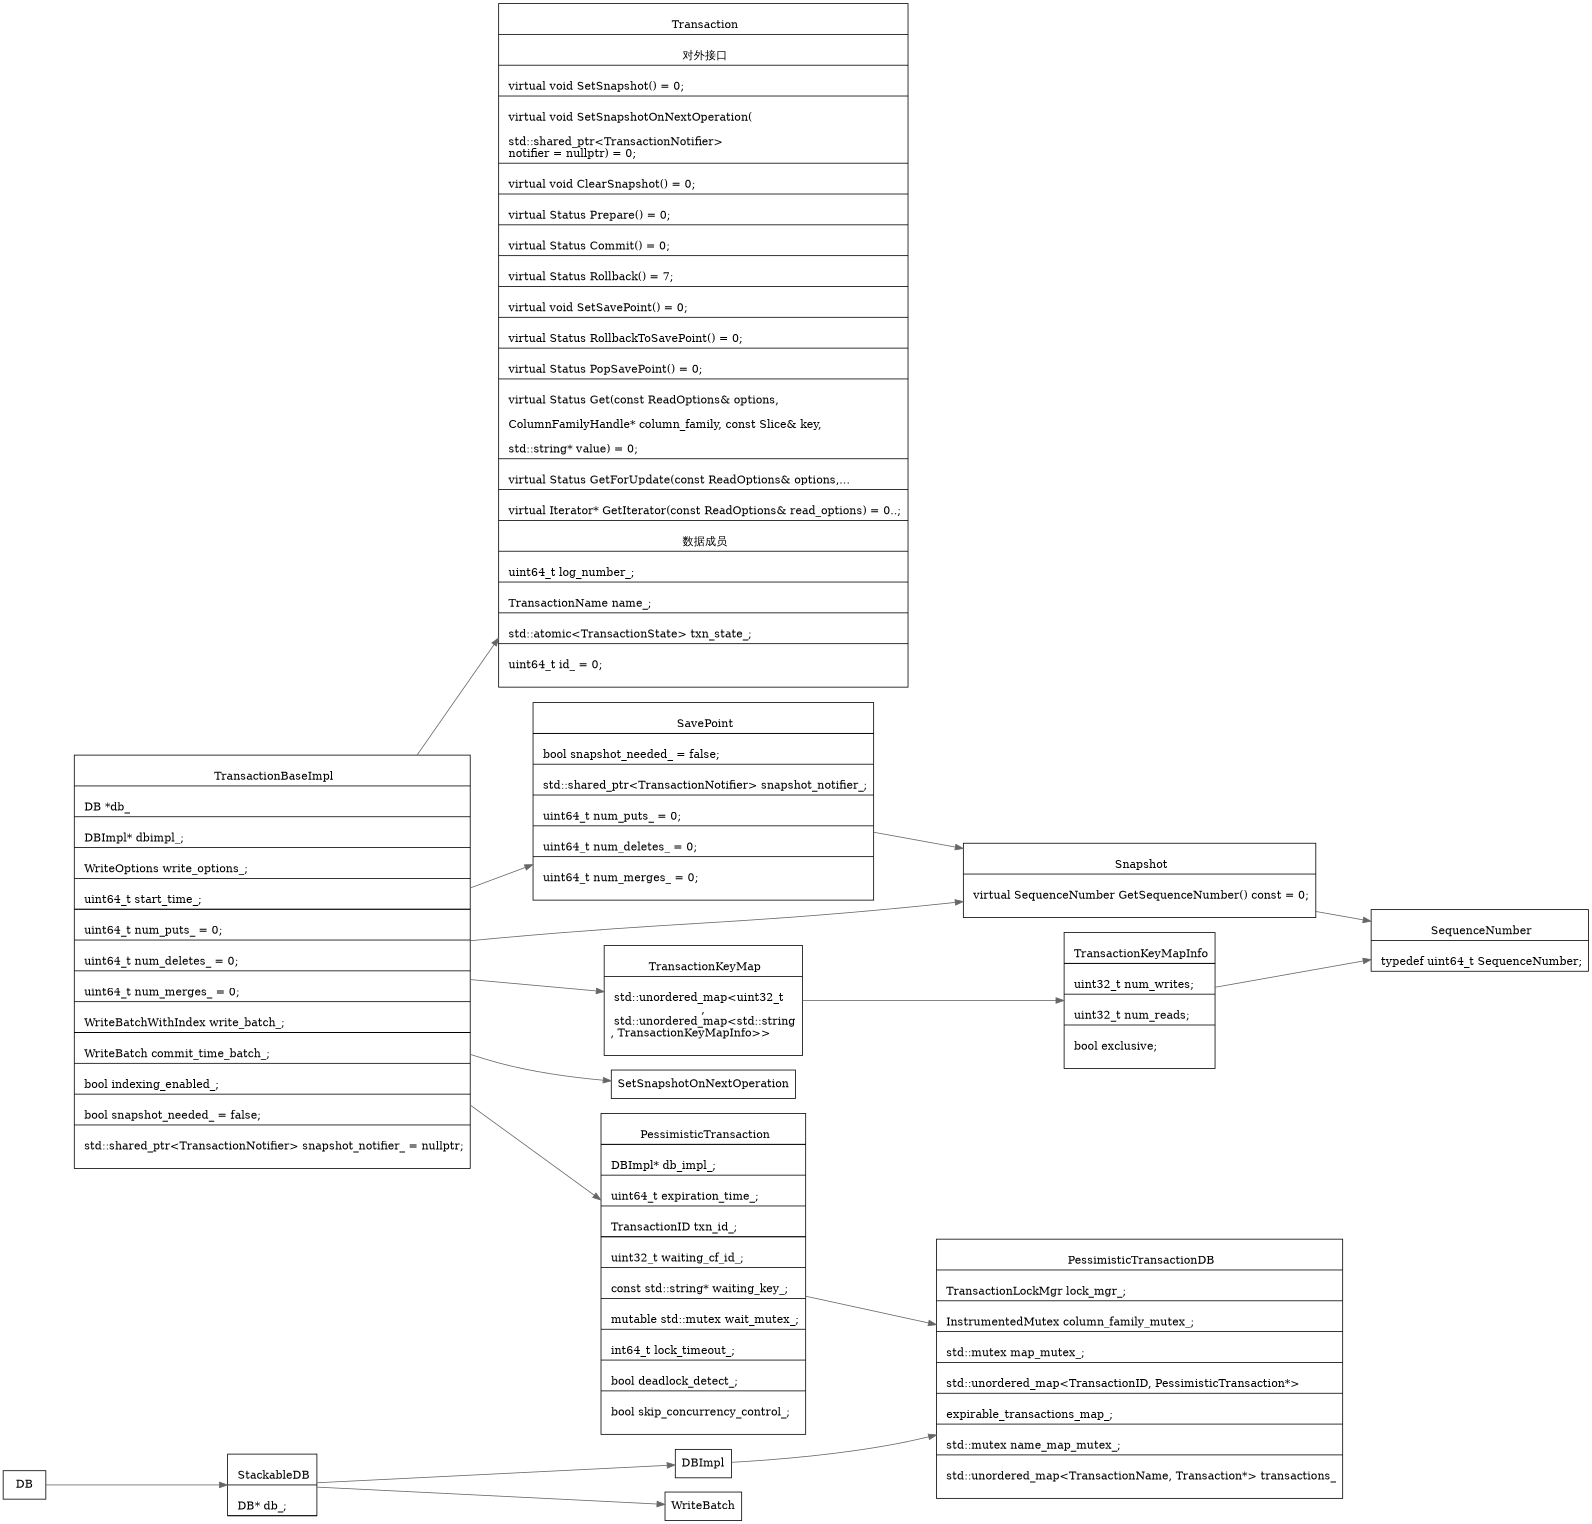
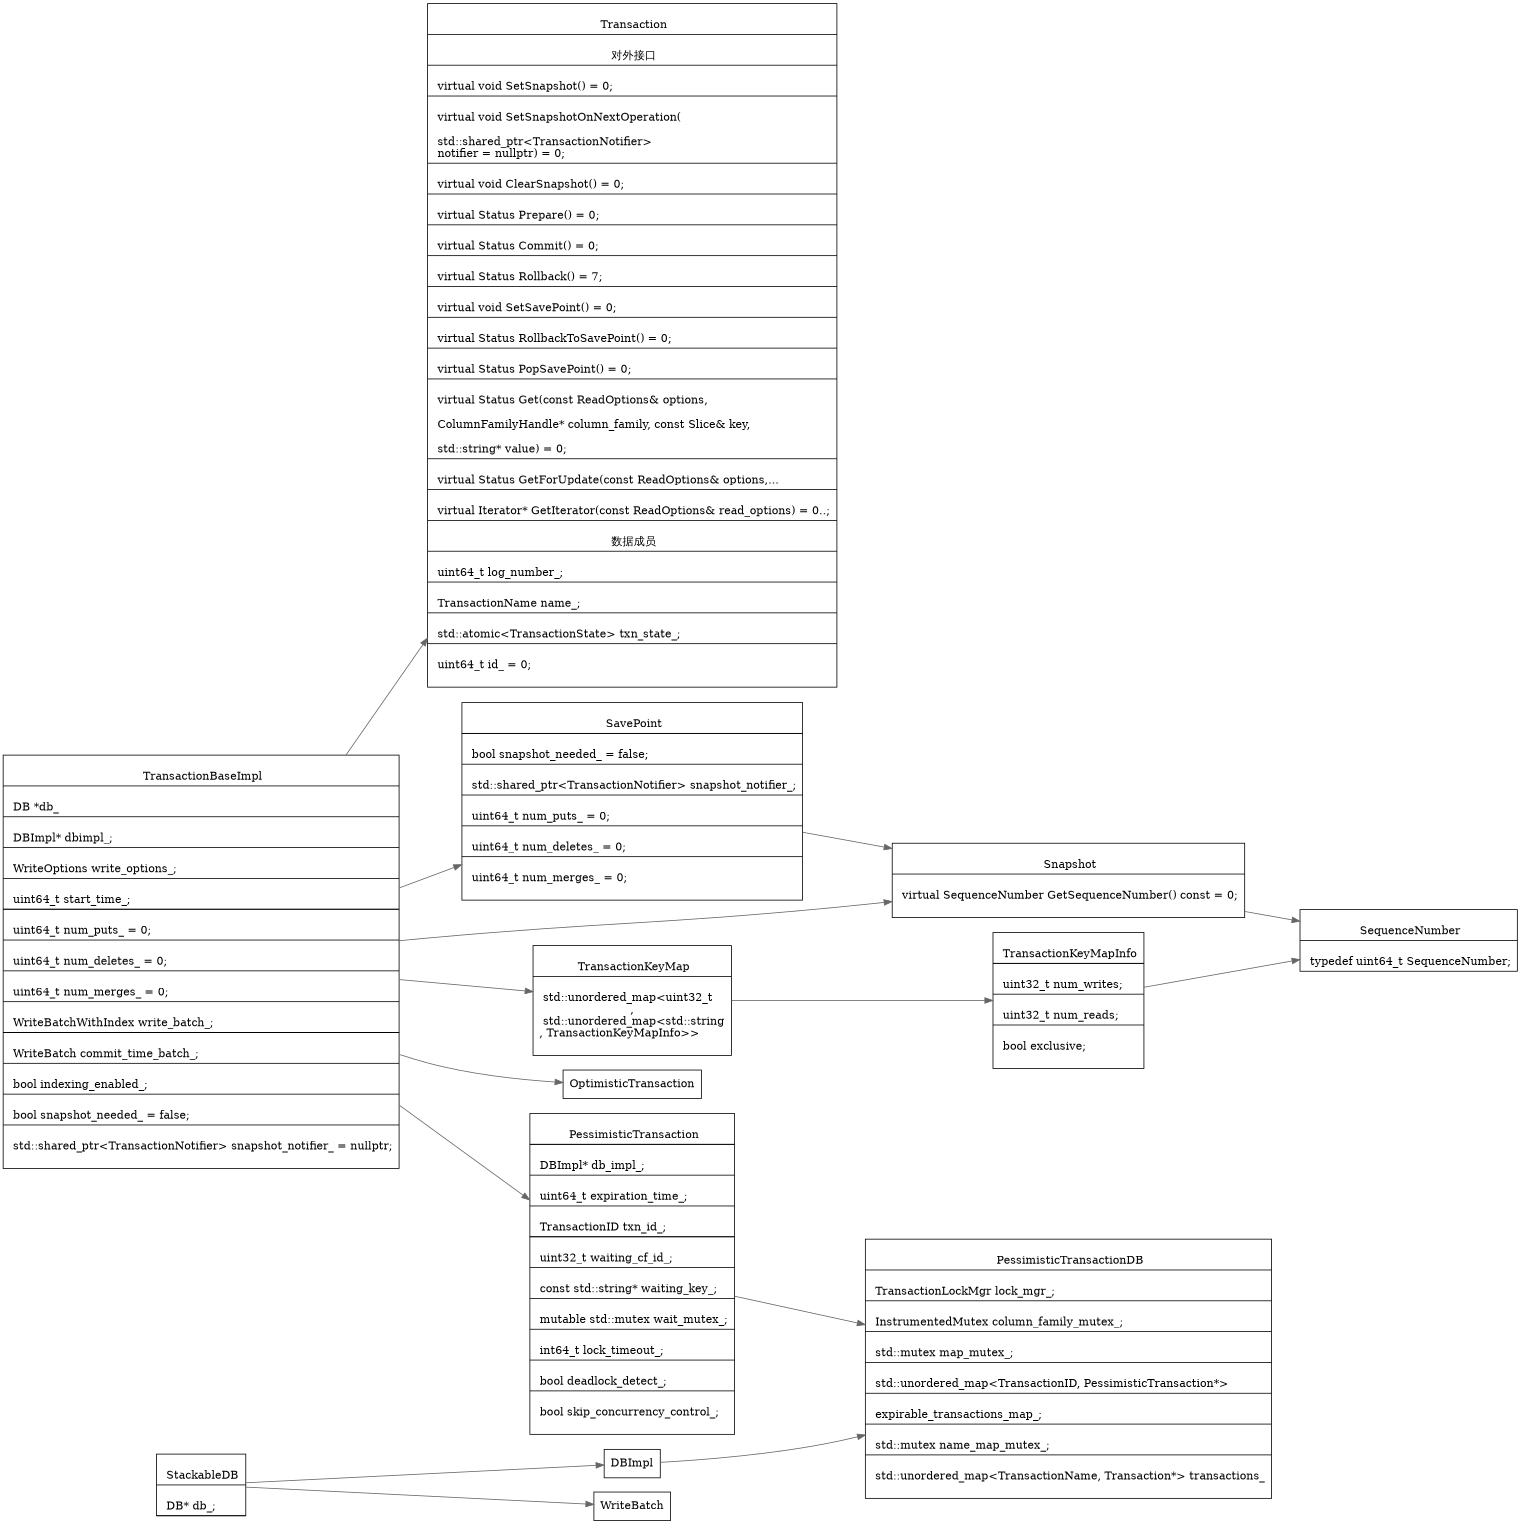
node "SetSnapshotOnNextOperation": label "SetSnapshotOnNextOperation" -> "OptimisticTransaction"
node "DB": removed
